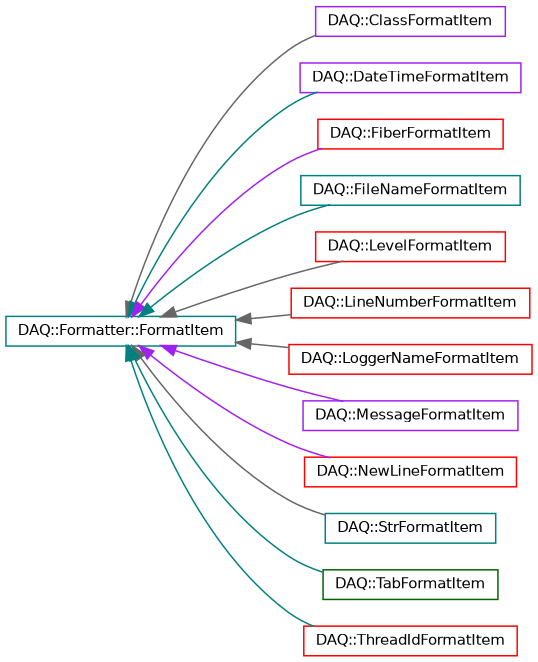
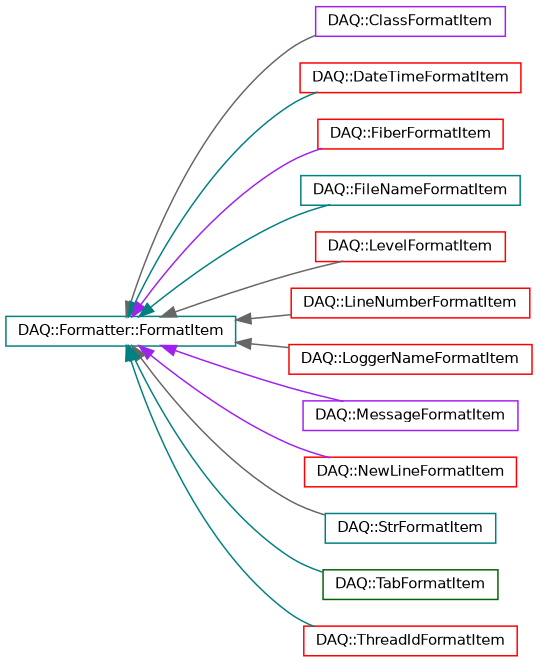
node "DAQ::DateTimeFormatItem": color purple -> red
